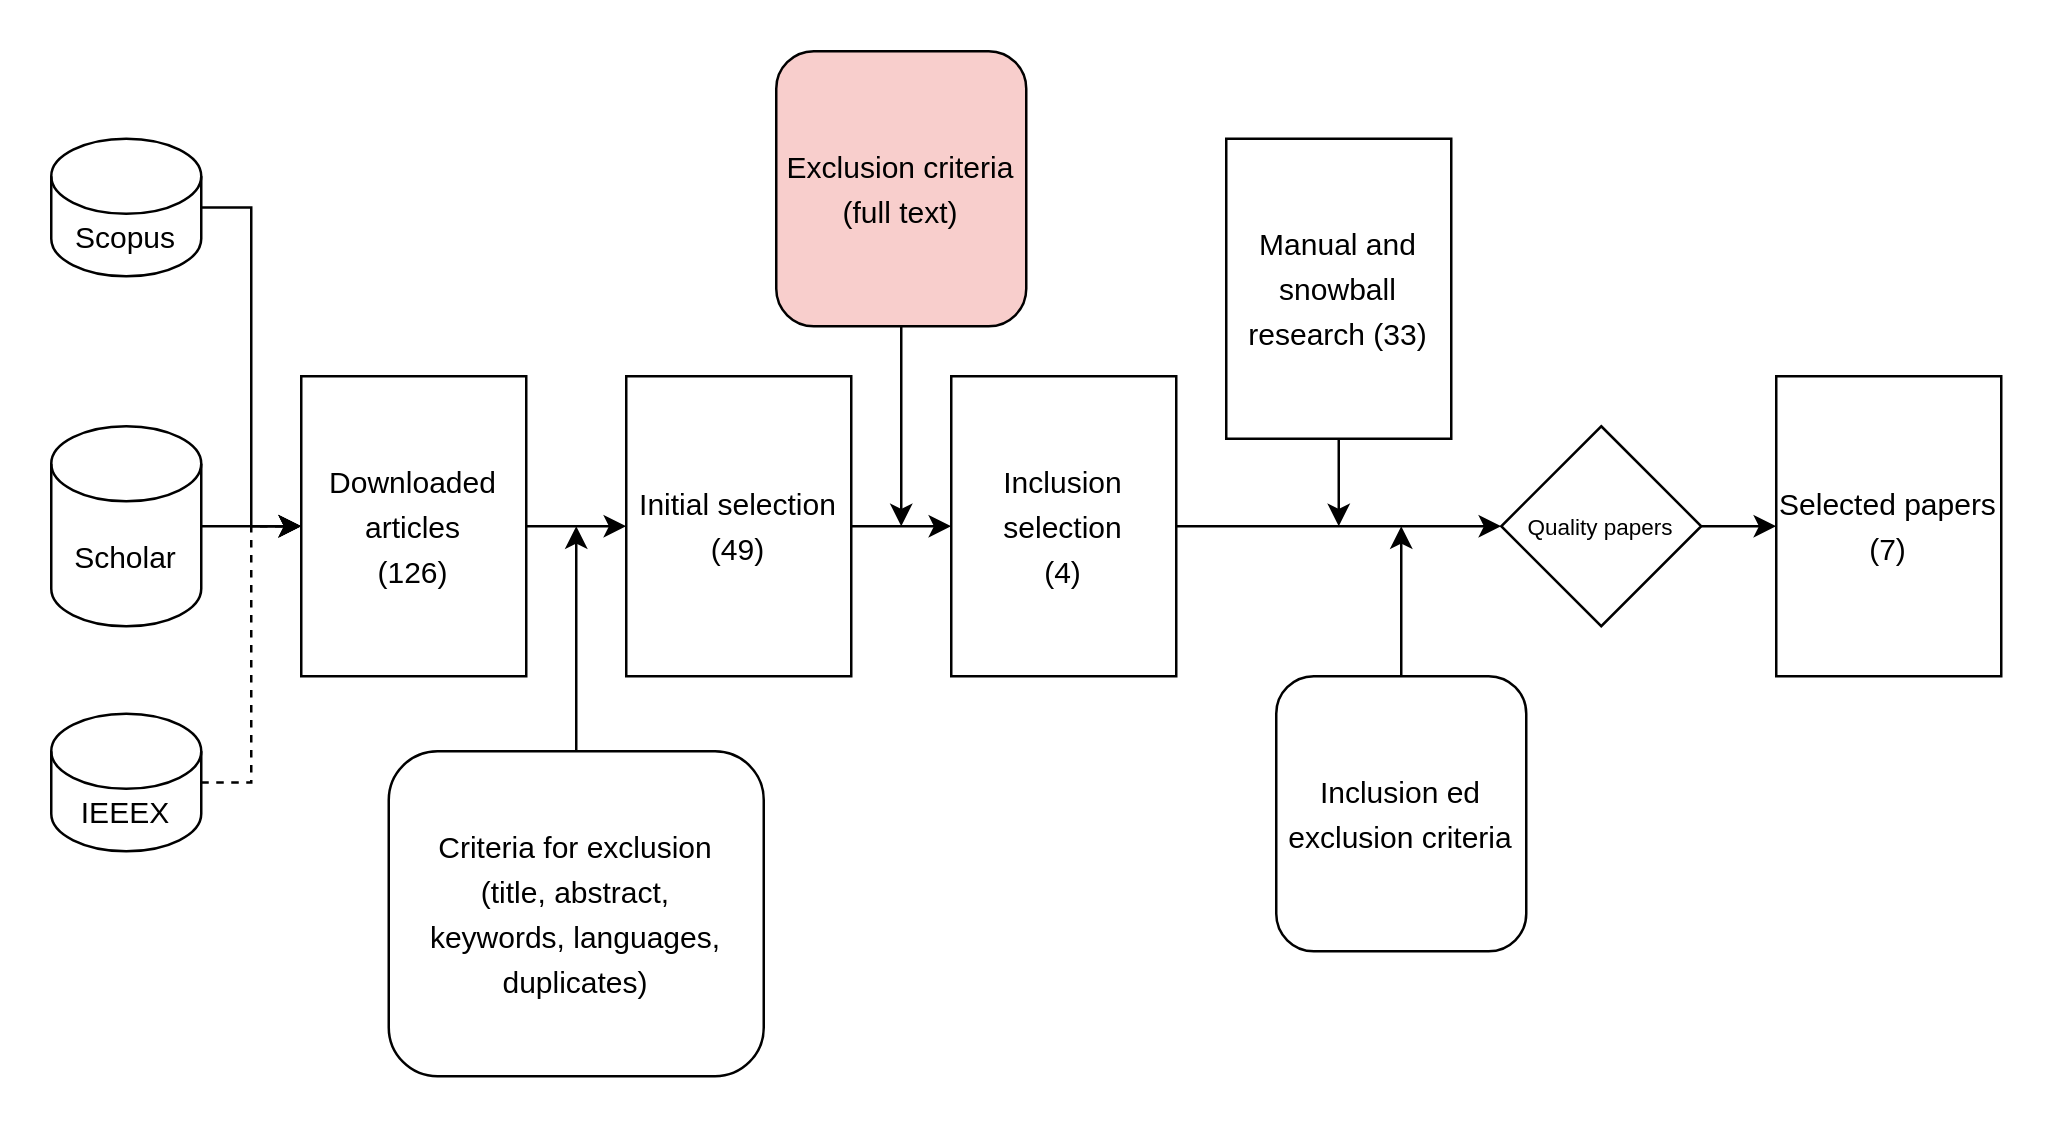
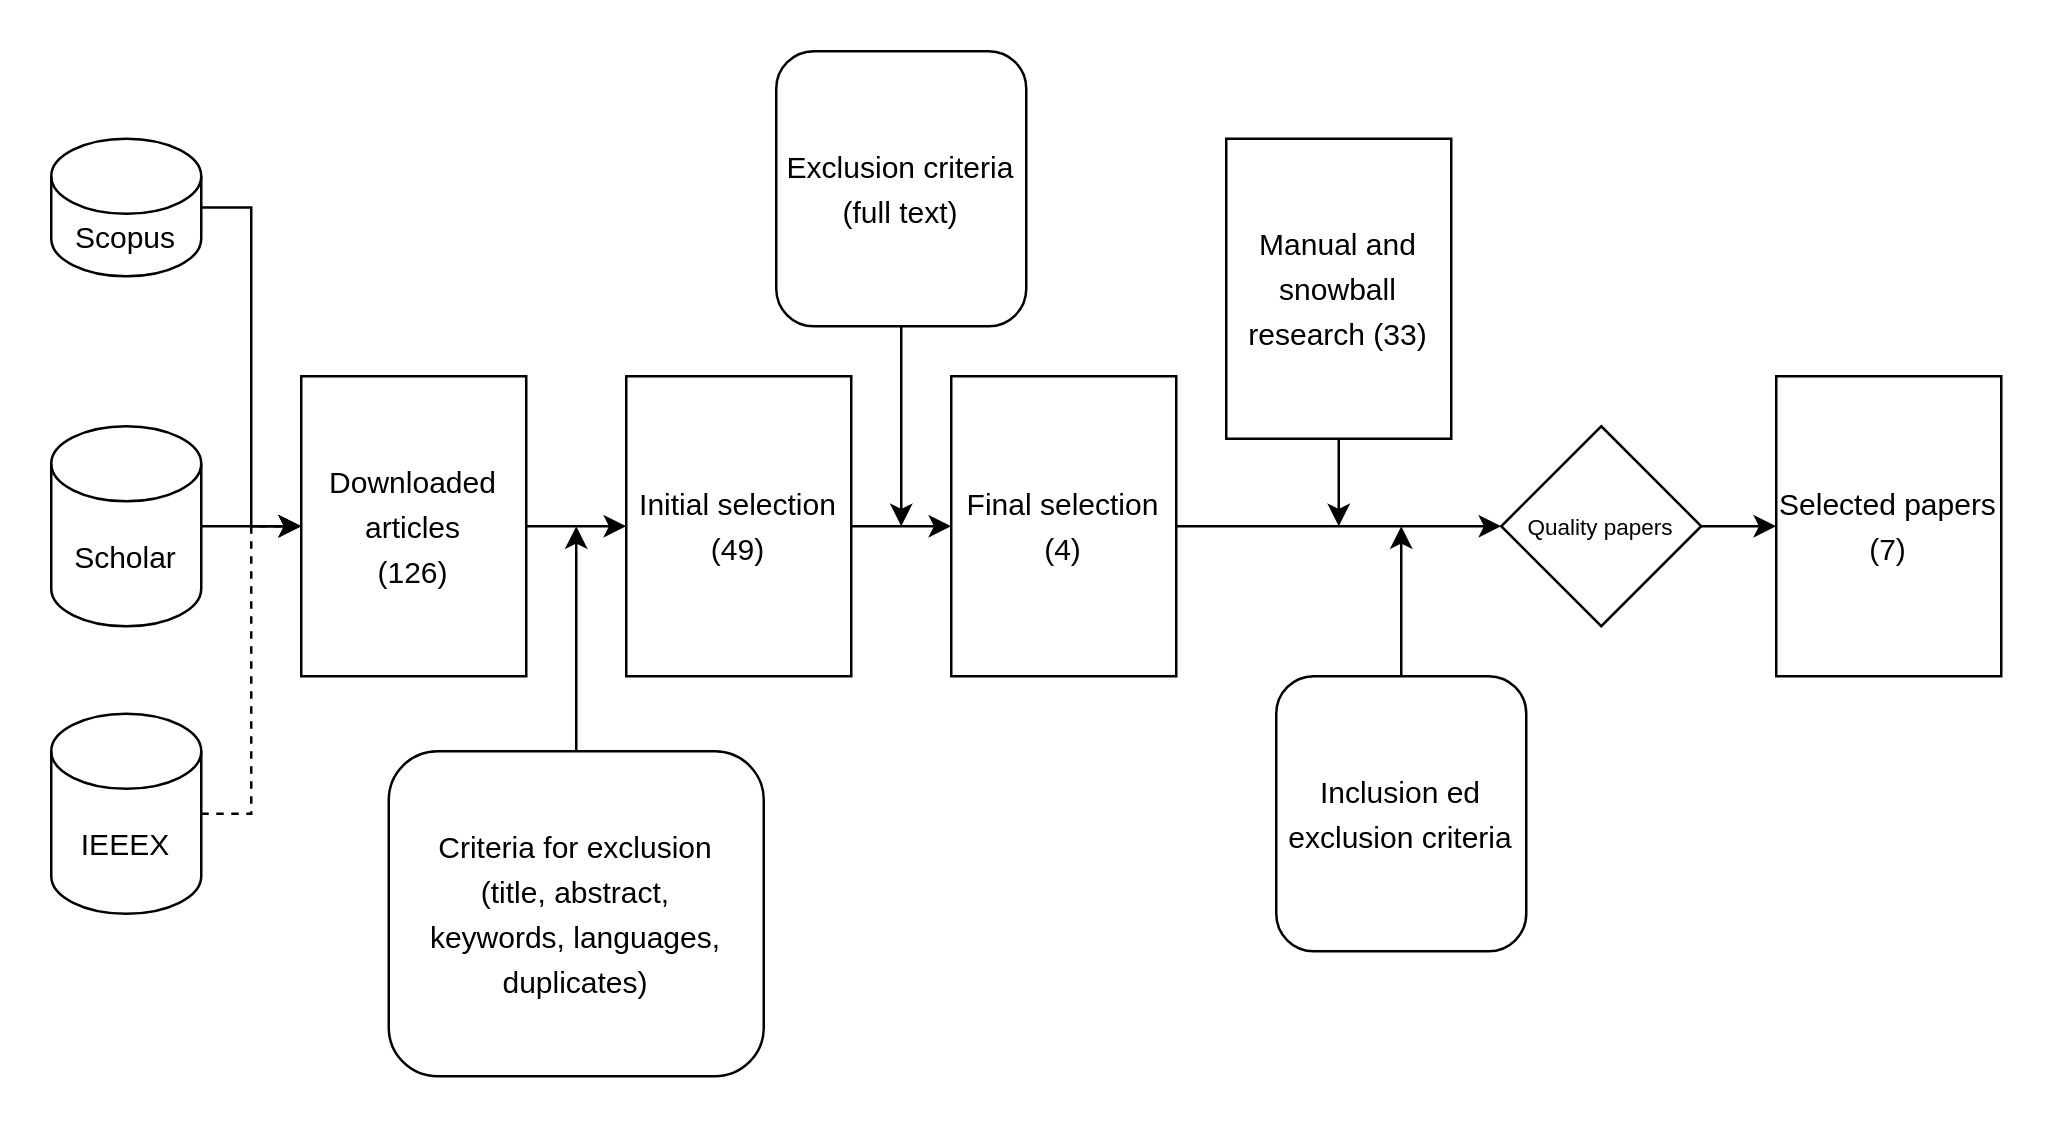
node "Exclusion criteria (full text)": fillcolor #f8cecc -> #ffffff
node "Inclusion selection (4)": label "Inclusion selection (4)" -> "Final selection (4)"
node "IEEEX": size 150x138 -> 150x200
